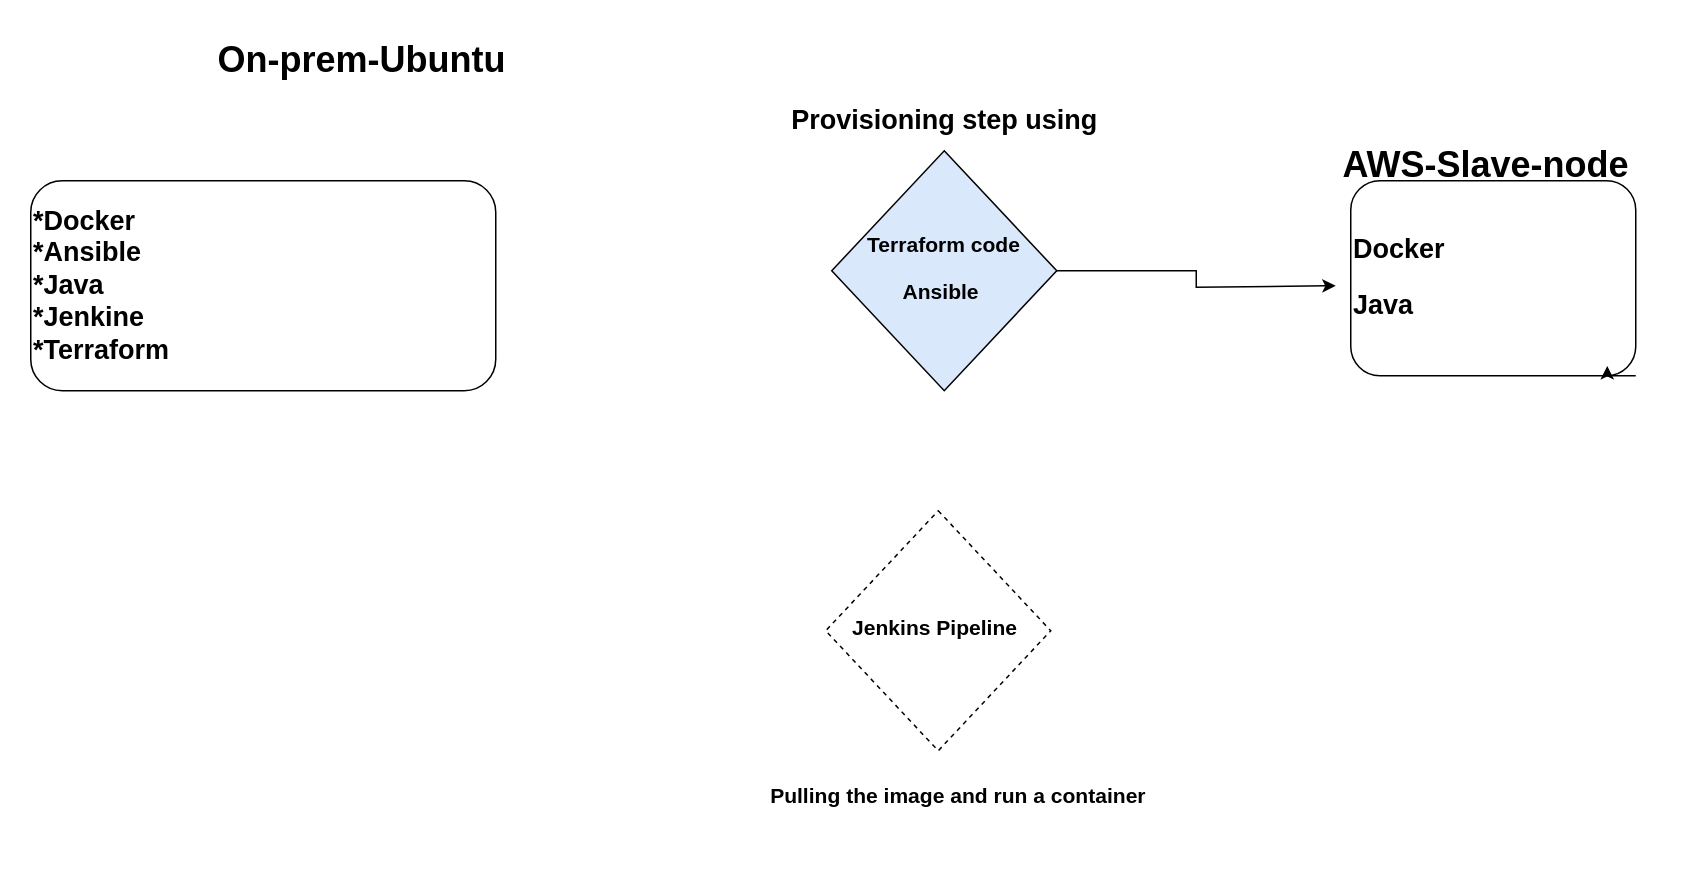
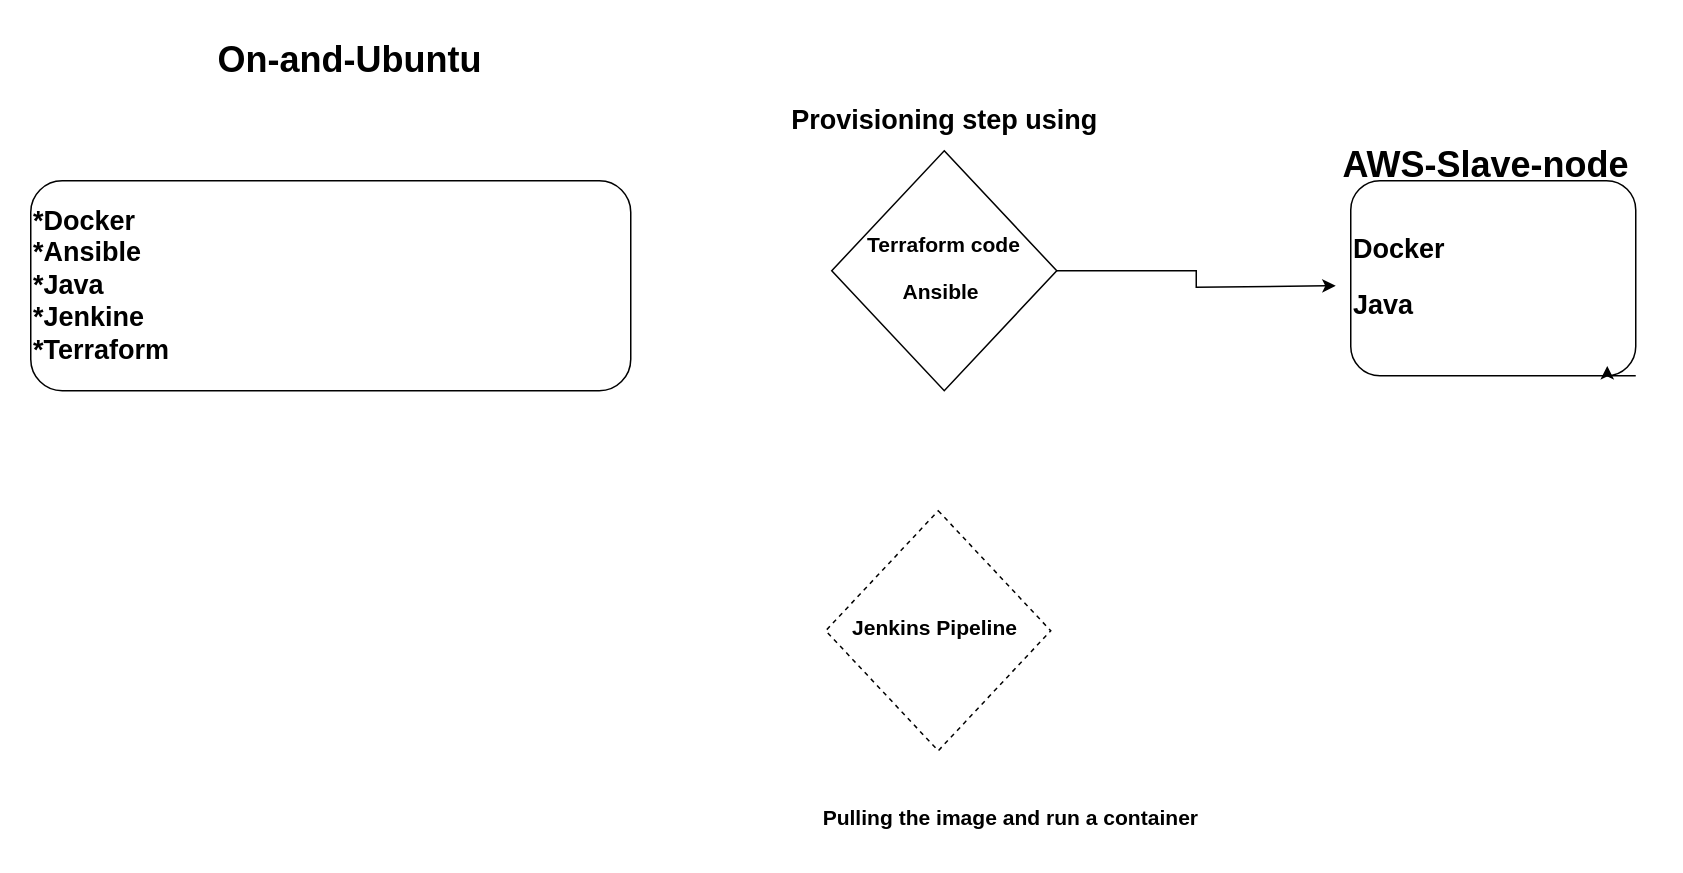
node "On-prem-Ubuntu": label "On-prem-Ubuntu" -> "On-and-Ubuntu"
node "Terraform codeAnsible": fillcolor #dae8fc -> #ffffff
node "*Docker *Ansible *Java *Jenkine *Terraform": size 465x210 -> 600x210
node "Pulling the image and run a container": moved (961, 796) -> (1013, 818)
